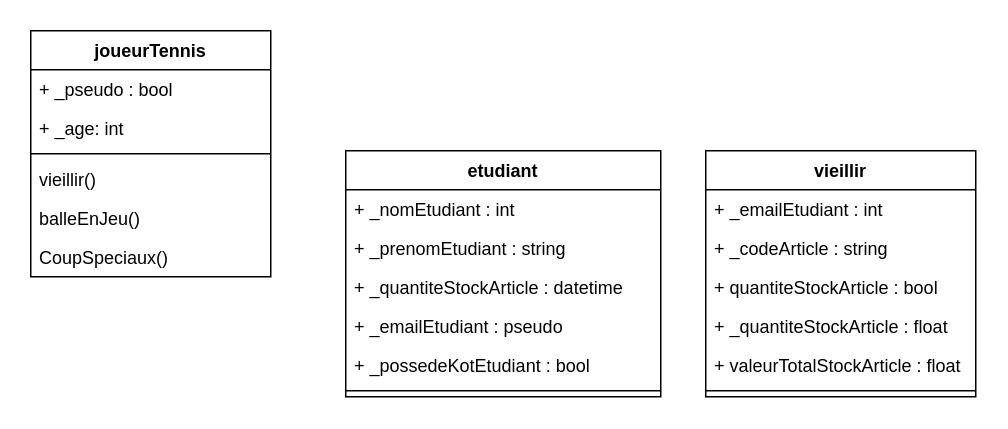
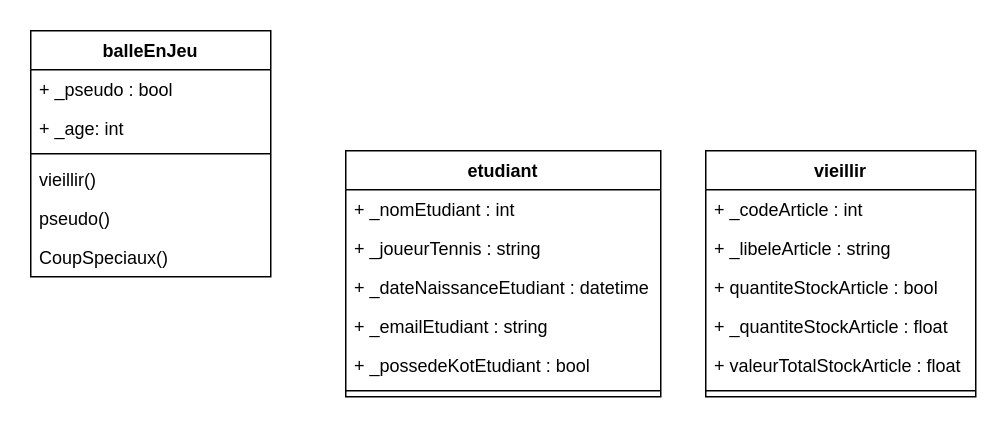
node "joueurTennis": label "joueurTennis" -> "balleEnJeu"
node "+ _emailEtudiant : int": label "+ _emailEtudiant : int" -> "+ _codeArticle : int"
node "balleEnJeu()": label "balleEnJeu()" -> "pseudo()"
node "+ _prenomEtudiant : string": label "+ _prenomEtudiant : string" -> "+ _joueurTennis : string"
node "+ _codeArticle : string": label "+ _codeArticle : string" -> "+ _libeleArticle : string"
node "+ _quantiteStockArticle : datetime": label "+ _quantiteStockArticle : datetime" -> "+ _dateNaissanceEtudiant : datetime"
node "+ _emailEtudiant : pseudo": label "+ _emailEtudiant : pseudo" -> "+ _emailEtudiant : string"
